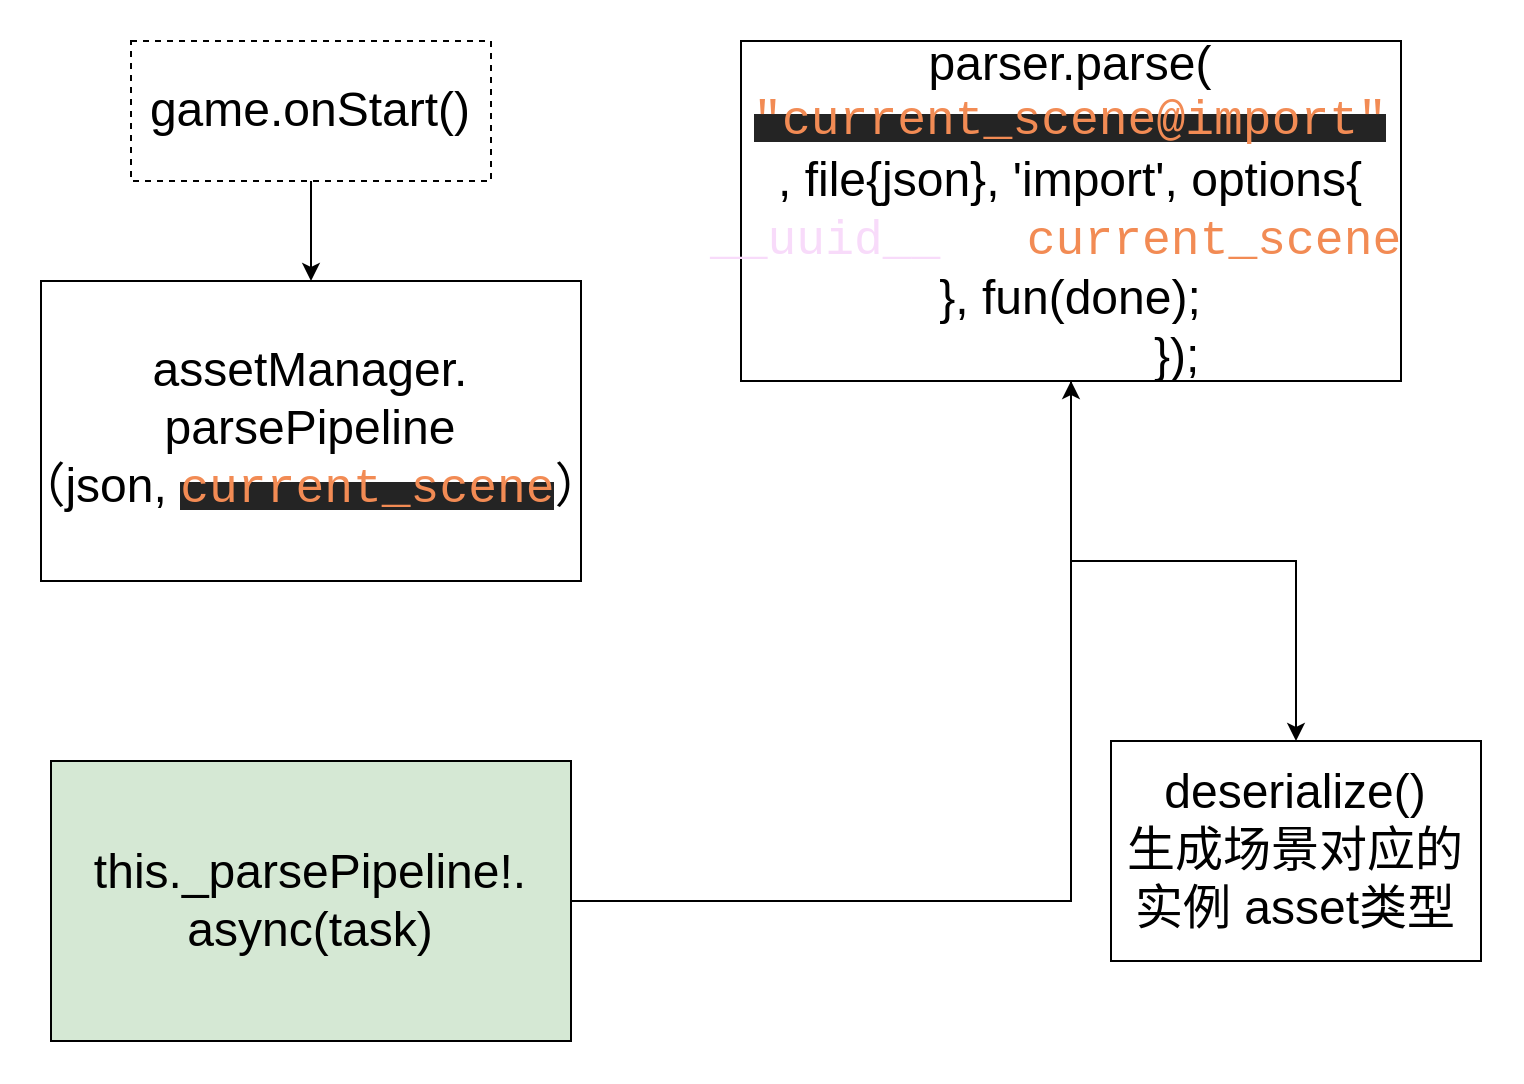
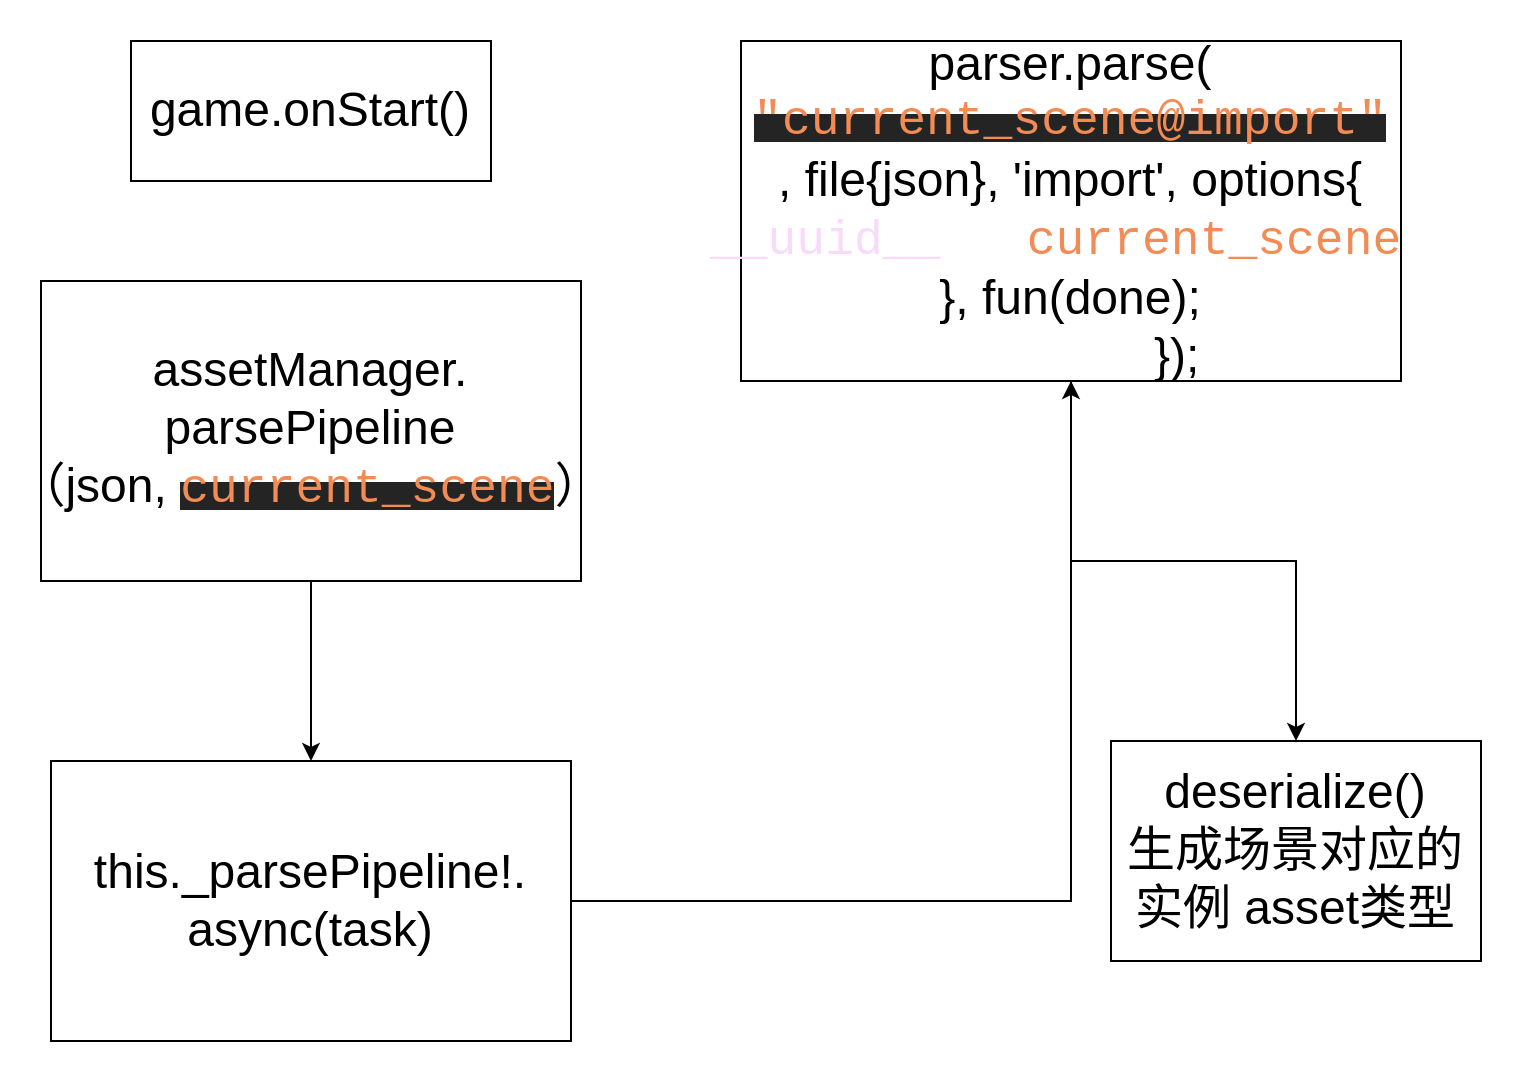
node "game.onStart()": style dashed -> solid
edge "game.onStart()" -> "assetManager. parsePipeline （json, current_scene）": removed
edge "assetManager. parsePipeline （json, current_scene）" -> "this._parsePipeline!. async(task)": added
node "this._parsePipeline!. async(task)": fillcolor #d5e8d4 -> #ffffff
